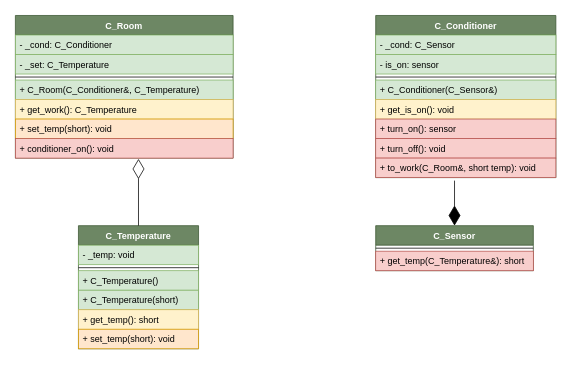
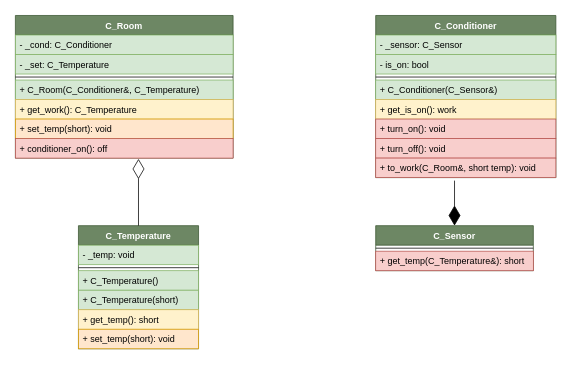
node "- _cond: C_Sensor": label "- _cond: C_Sensor" -> "- _sensor: C_Sensor"
node "- is_on: sensor": label "- is_on: sensor" -> "- is_on: bool"
node "+ get_is_on(): void": label "+ get_is_on(): void" -> "+ get_is_on(): work"
node "+ turn_on(): sensor": label "+ turn_on(): sensor" -> "+ turn_on(): void"
node "+ conditioner_on(): void": label "+ conditioner_on(): void" -> "+ conditioner_on(): off"
